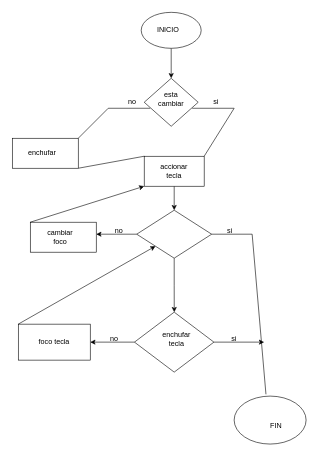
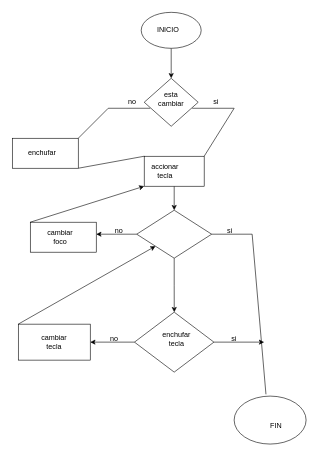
node "accionar tecla": moved (174, 171) -> (165, 171)
node "foco tecla": label "foco tecla" -> "cambiar tecla"
